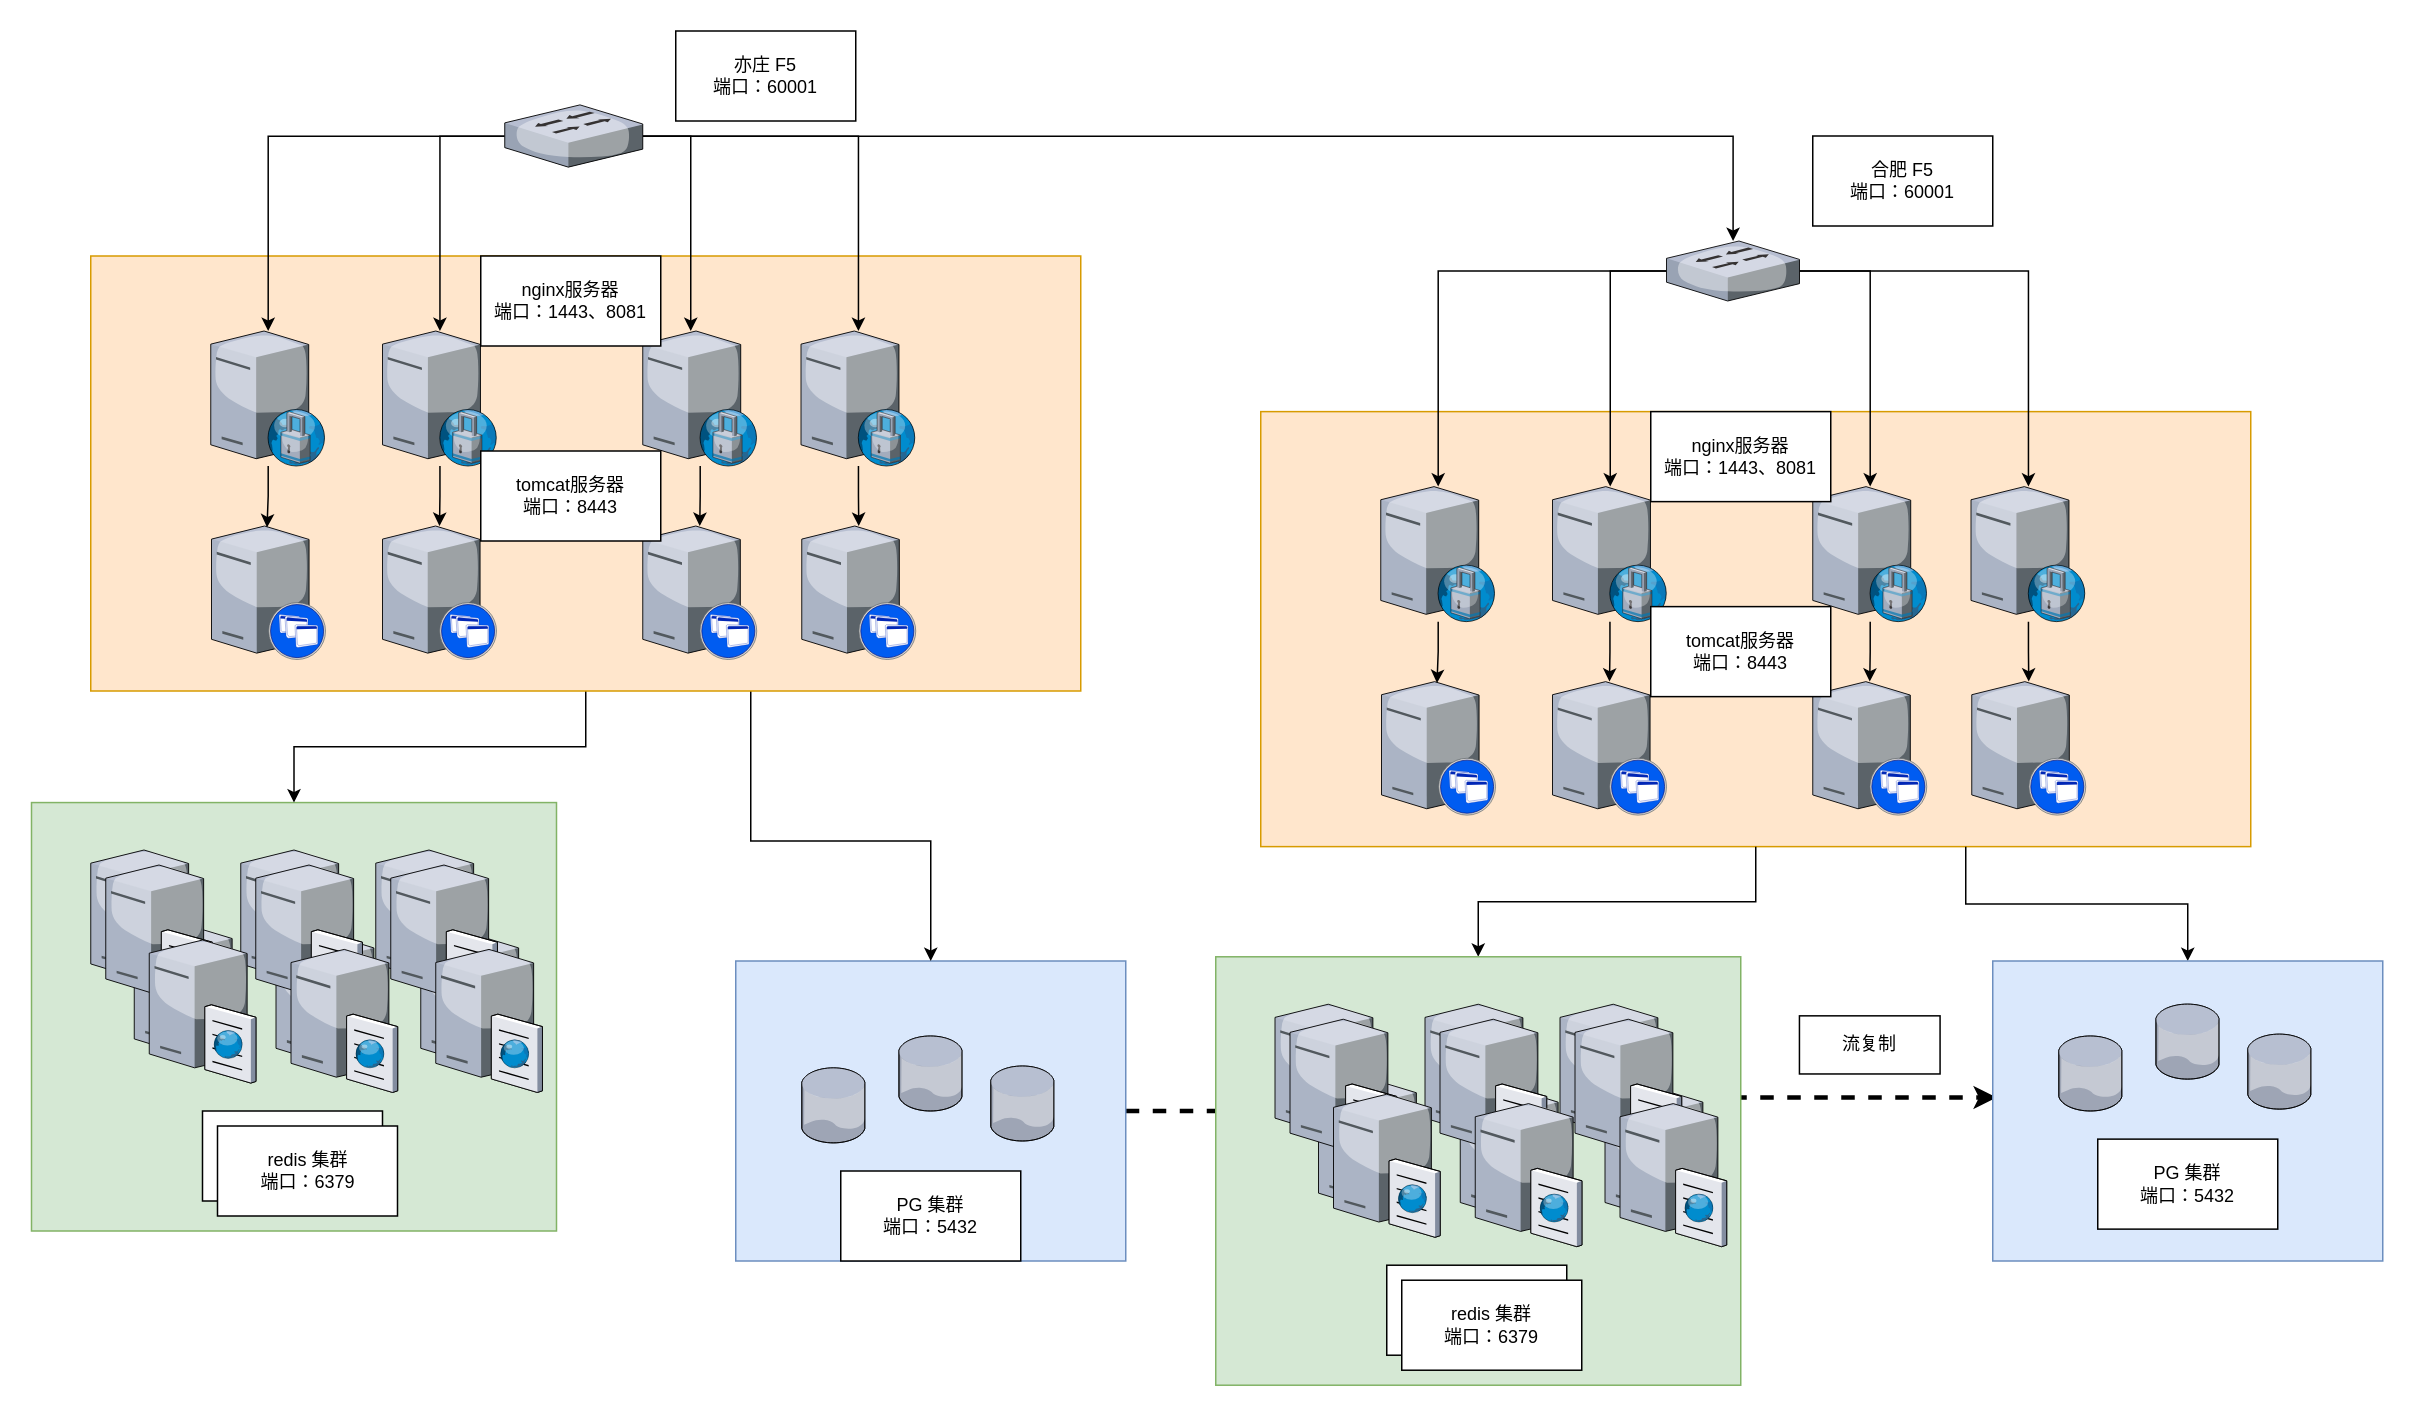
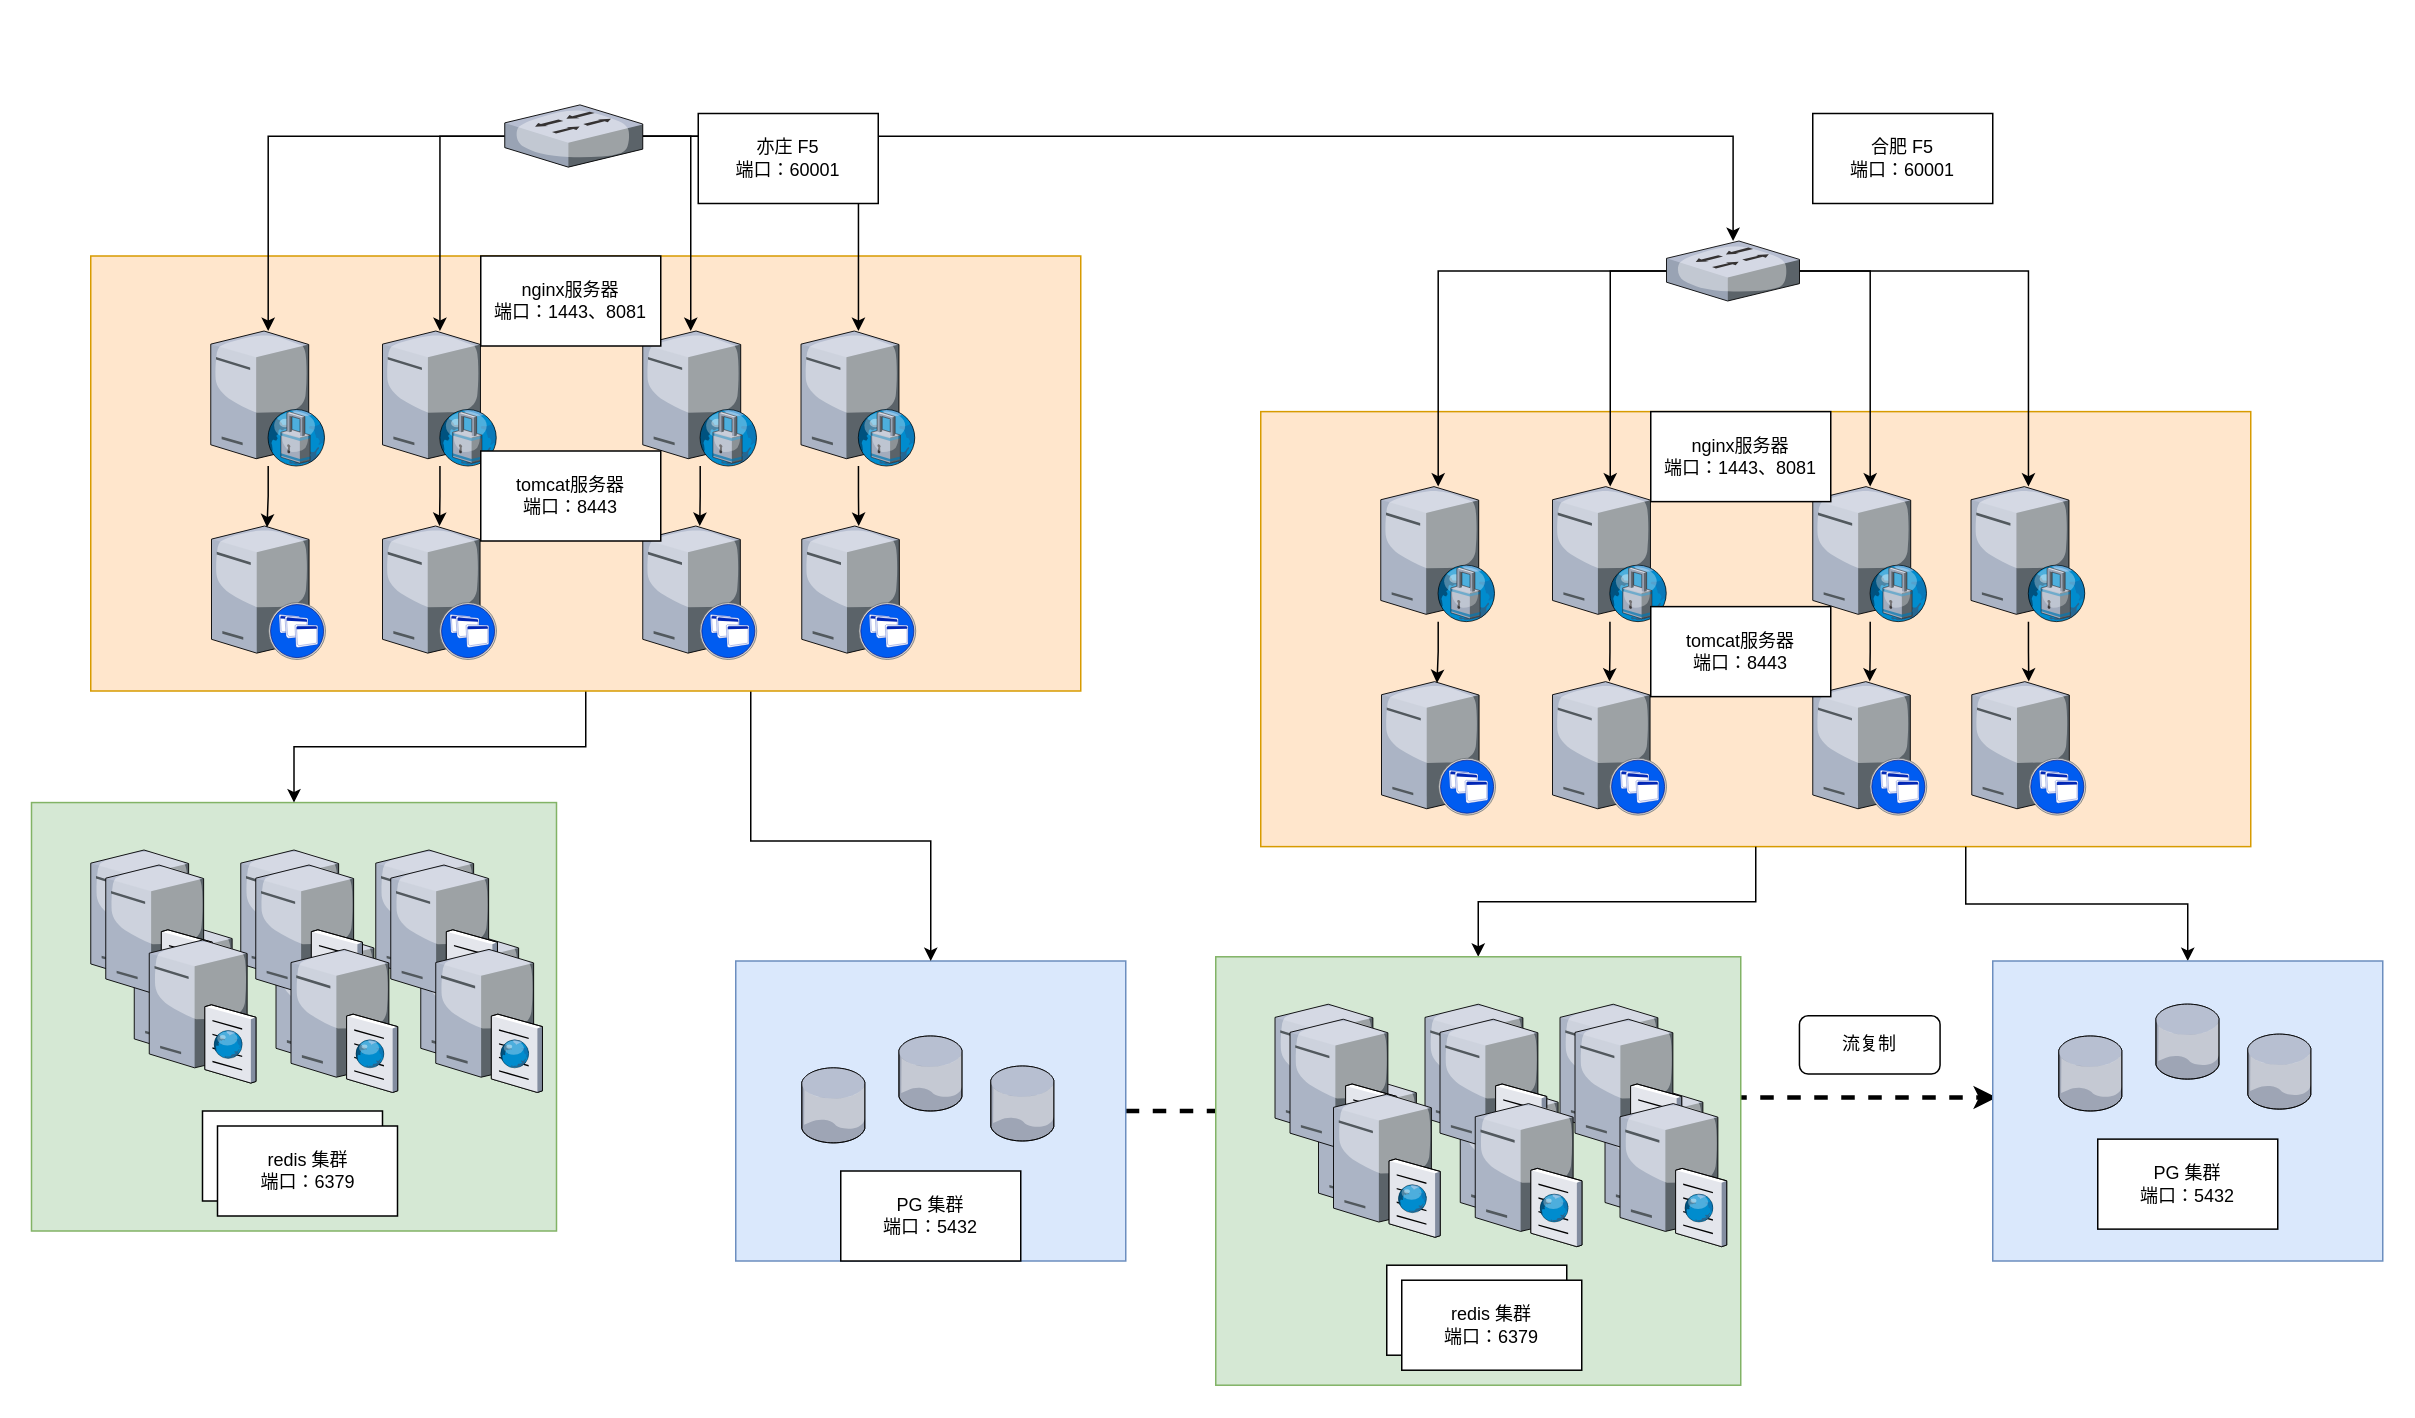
node "亦庄 F5 端口：60001": moved (766, 76) -> (788, 158)
node "合肥 F5 端口：60001": moved (1903, 181) -> (1903, 158)
node "流复制": shape rectangle -> rounded rectangle
